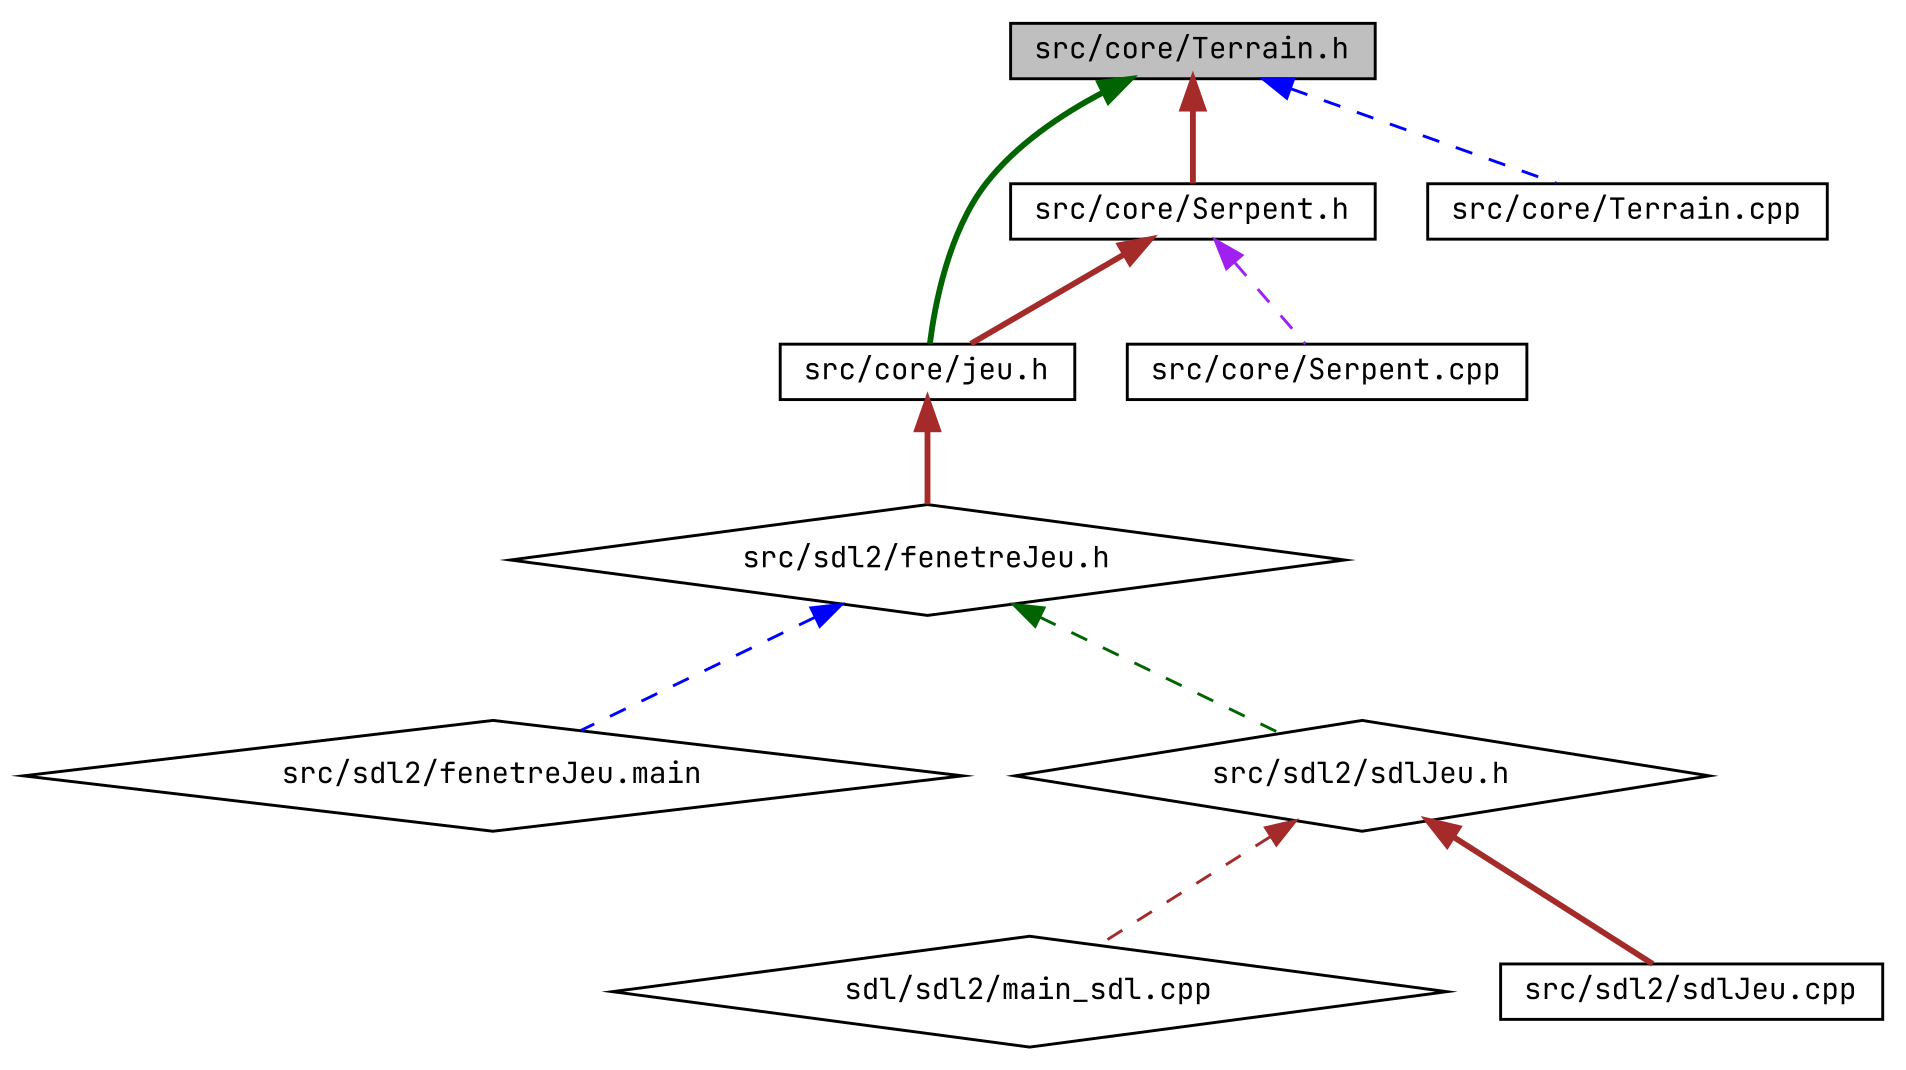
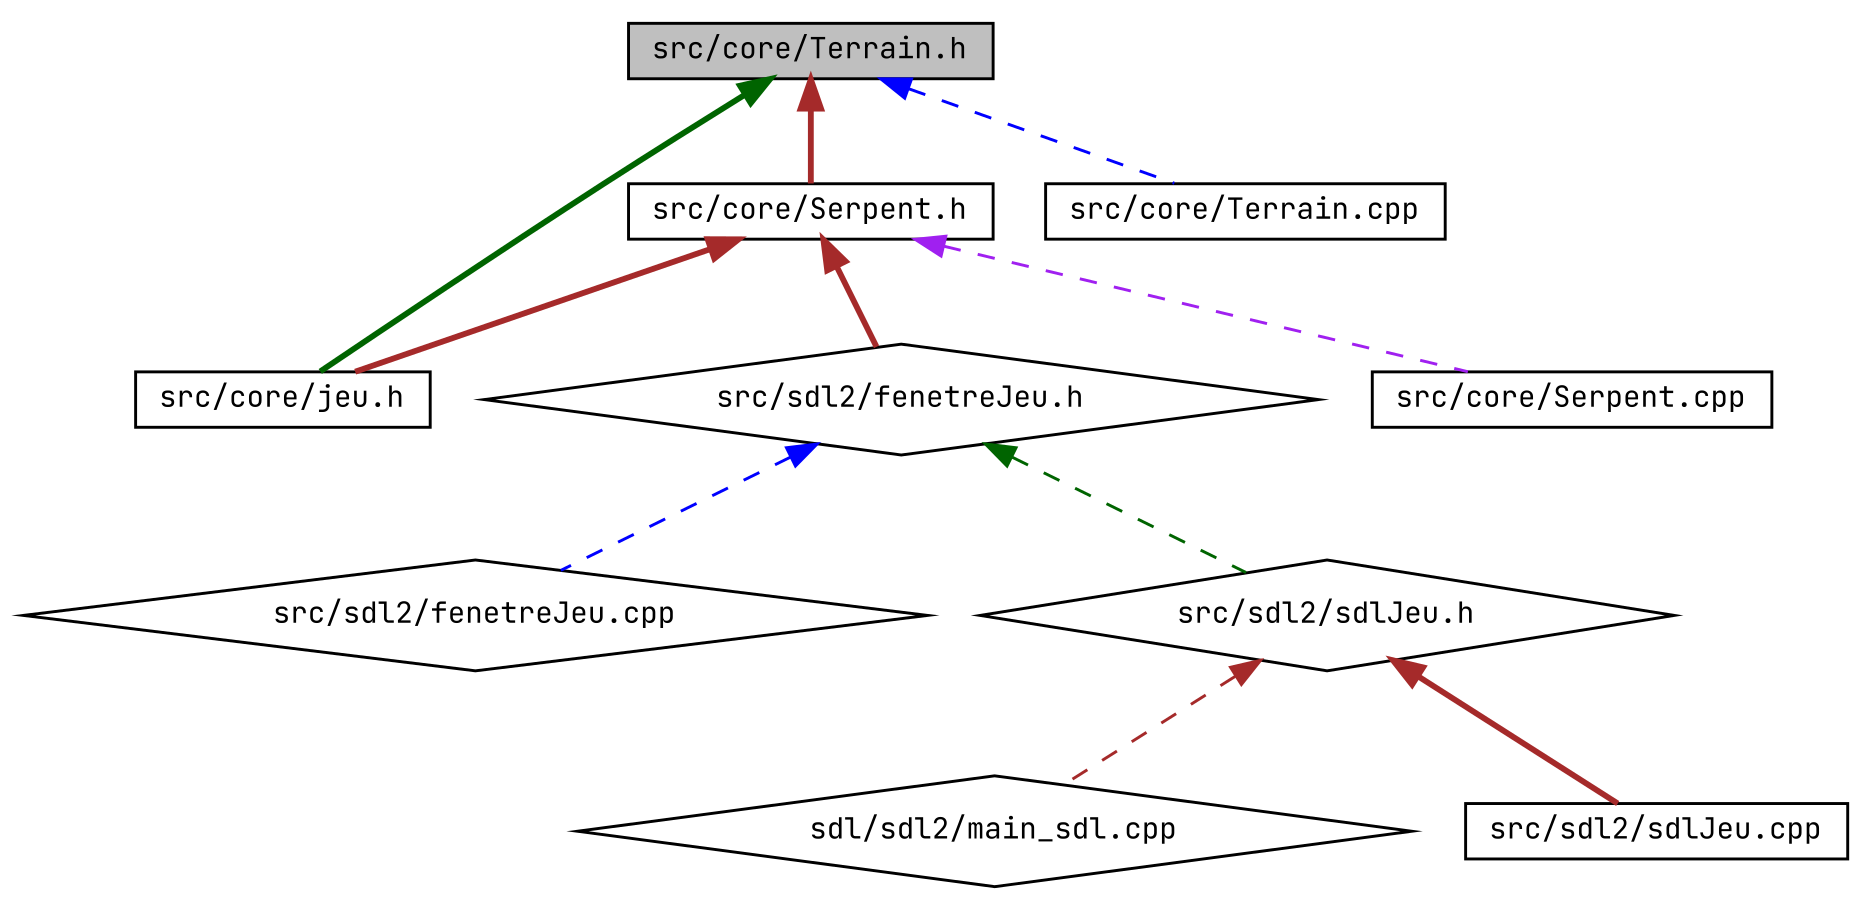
edge "src/sdl2/fenetreJeu.h" -> "src/core/jeu.h": now "src/sdl2/fenetreJeu.h" -> "src/core/Serpent.h"
node "src/sdl2/fenetreJeu.main": label "src/sdl2/fenetreJeu.main" -> "src/sdl2/fenetreJeu.cpp"
